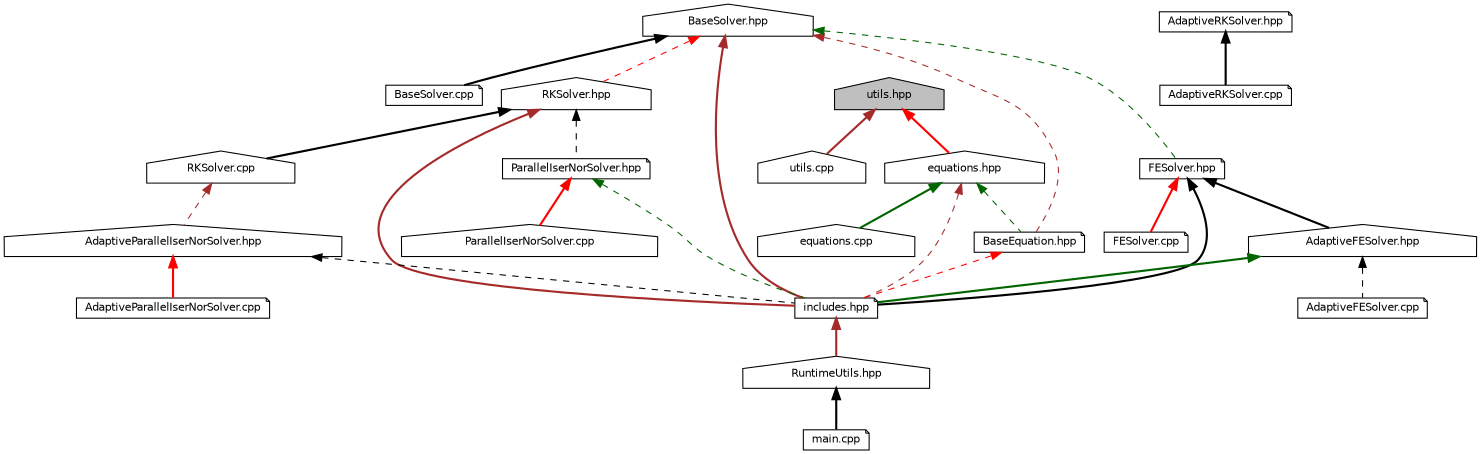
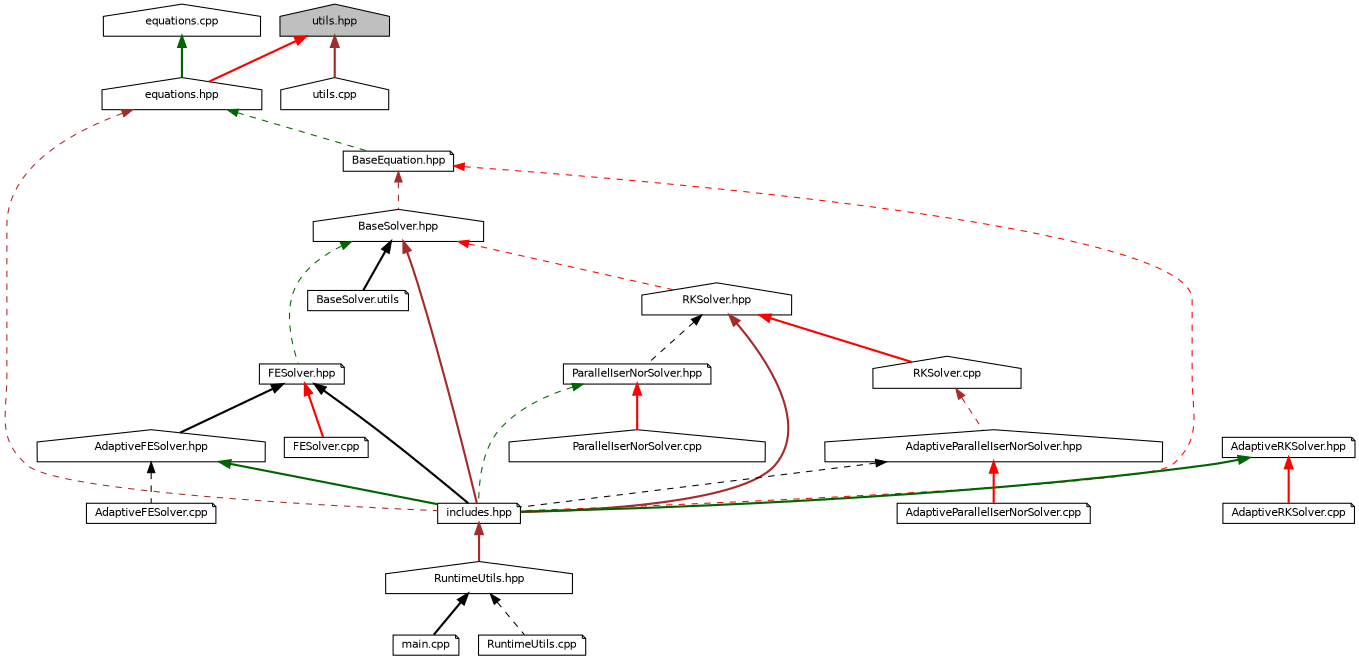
edge "AdaptiveRKSolver.cpp" -> "AdaptiveRKSolver.hpp": color black -> red
edge "BaseEquation.hpp" -> "BaseSolver.hpp": reversed
node "BaseSolver.cpp": label "BaseSolver.cpp" -> "BaseSolver.utils"
edge "RKSolver.cpp" -> "RKSolver.hpp": color black -> red
edge "equations.cpp" -> "equations.hpp": reversed
edge "includes.hpp" -> "AdaptiveRKSolver.hpp": added
node "RuntimeUtils.cpp": added
